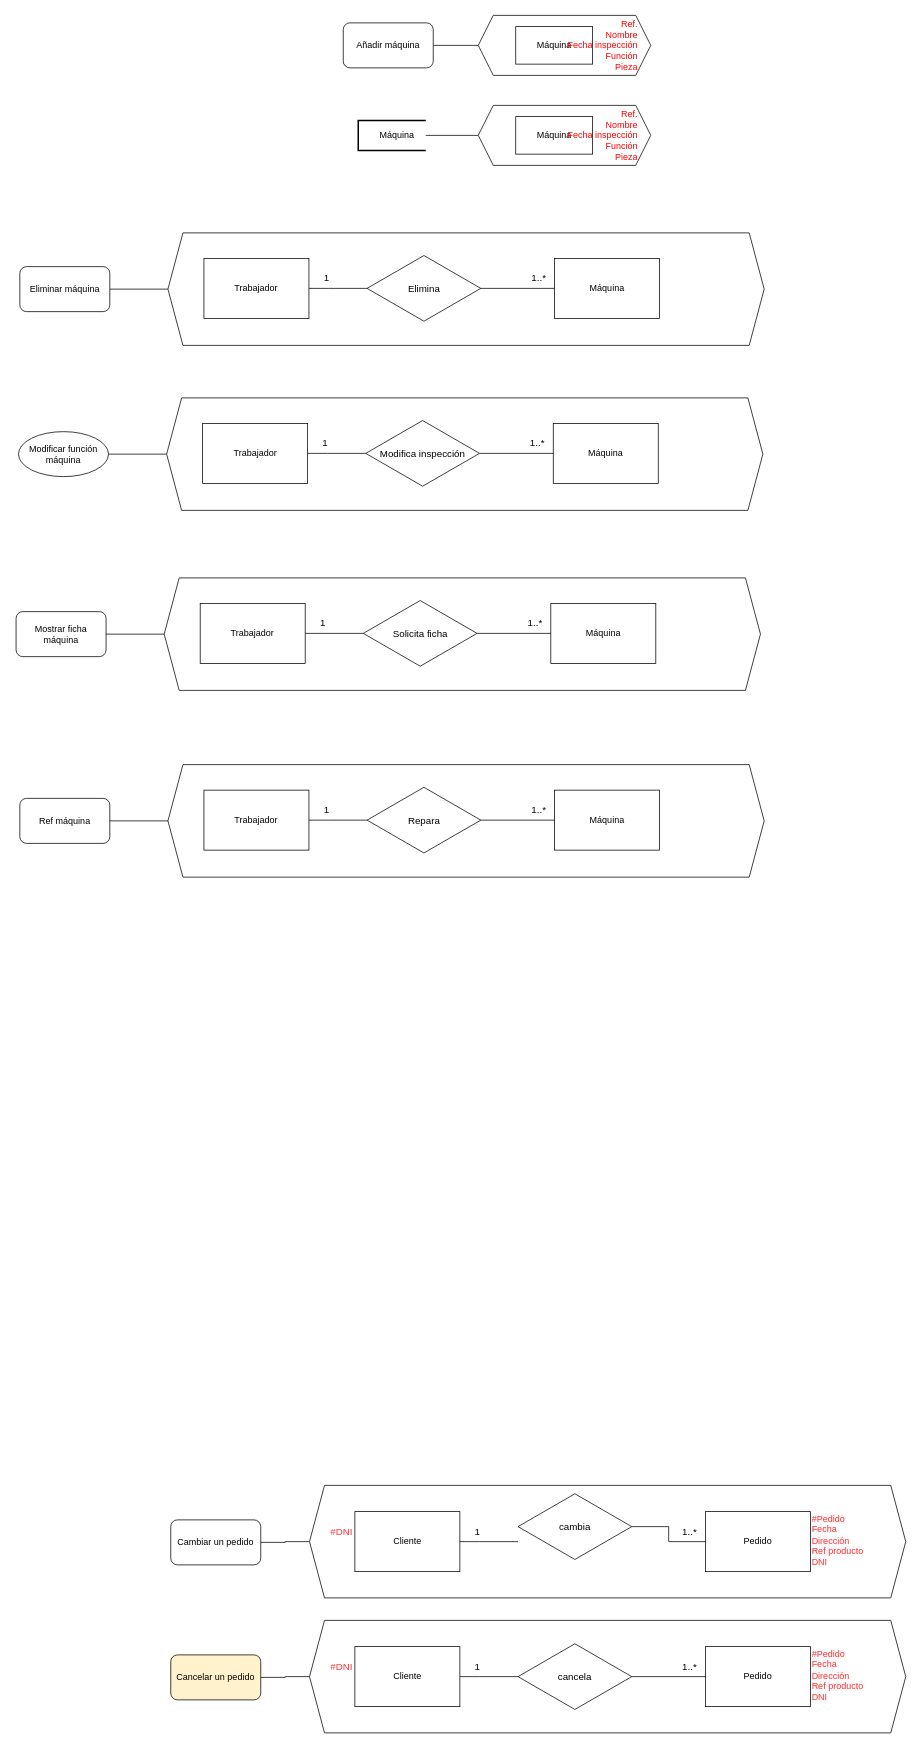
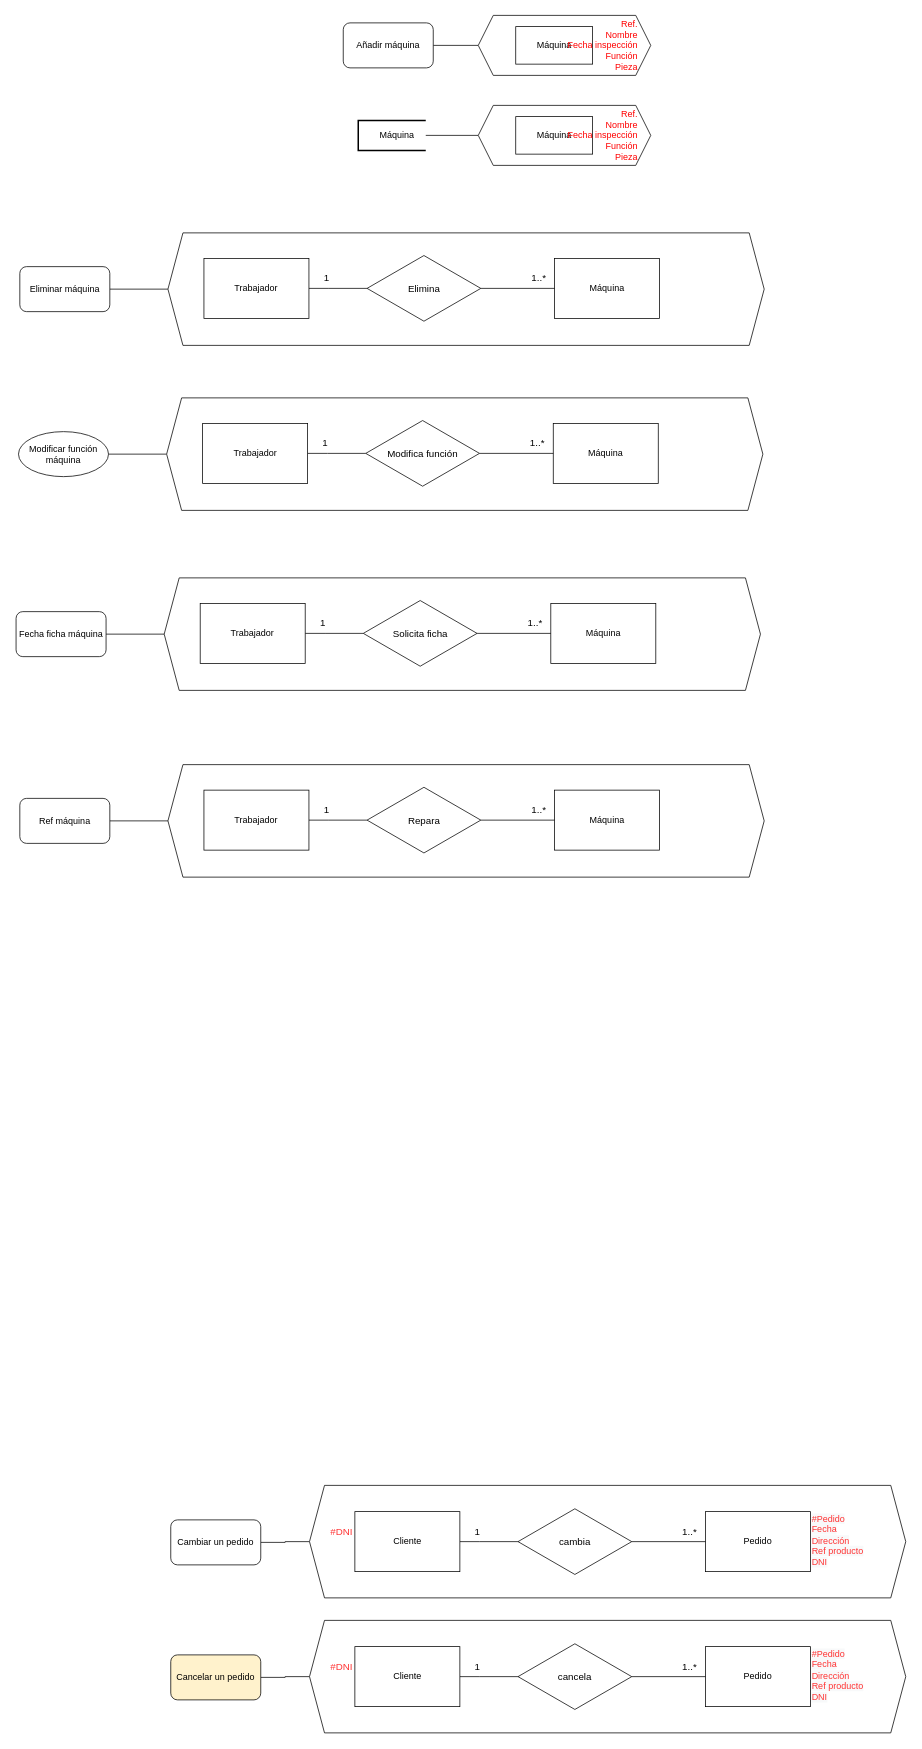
node "Modifica inspección": label "Modifica inspección" -> "Modifica función"
node "Mostrar ficha máquina": label "Mostrar ficha máquina" -> "Fecha ficha máquina"
node "cambia": moved (575, 1527) -> (575, 1542)
